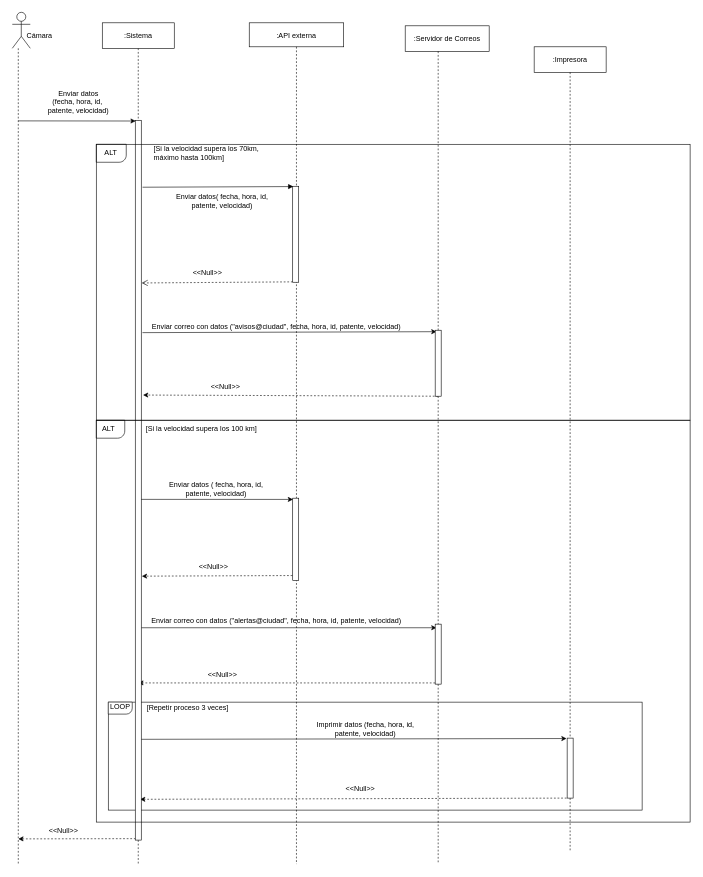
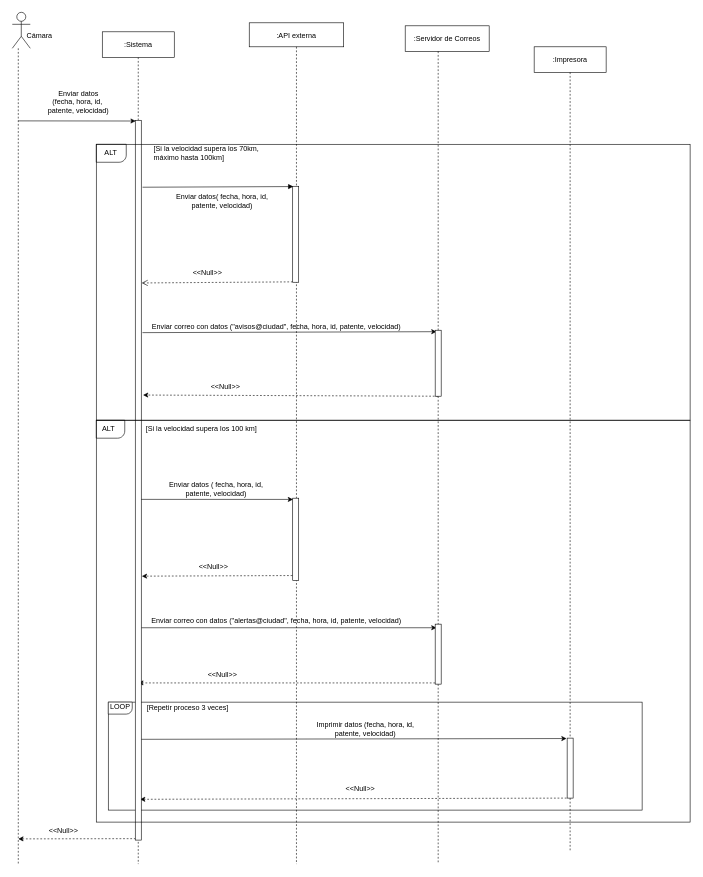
node ":Sistema": moved (138, 36) -> (138, 45)
